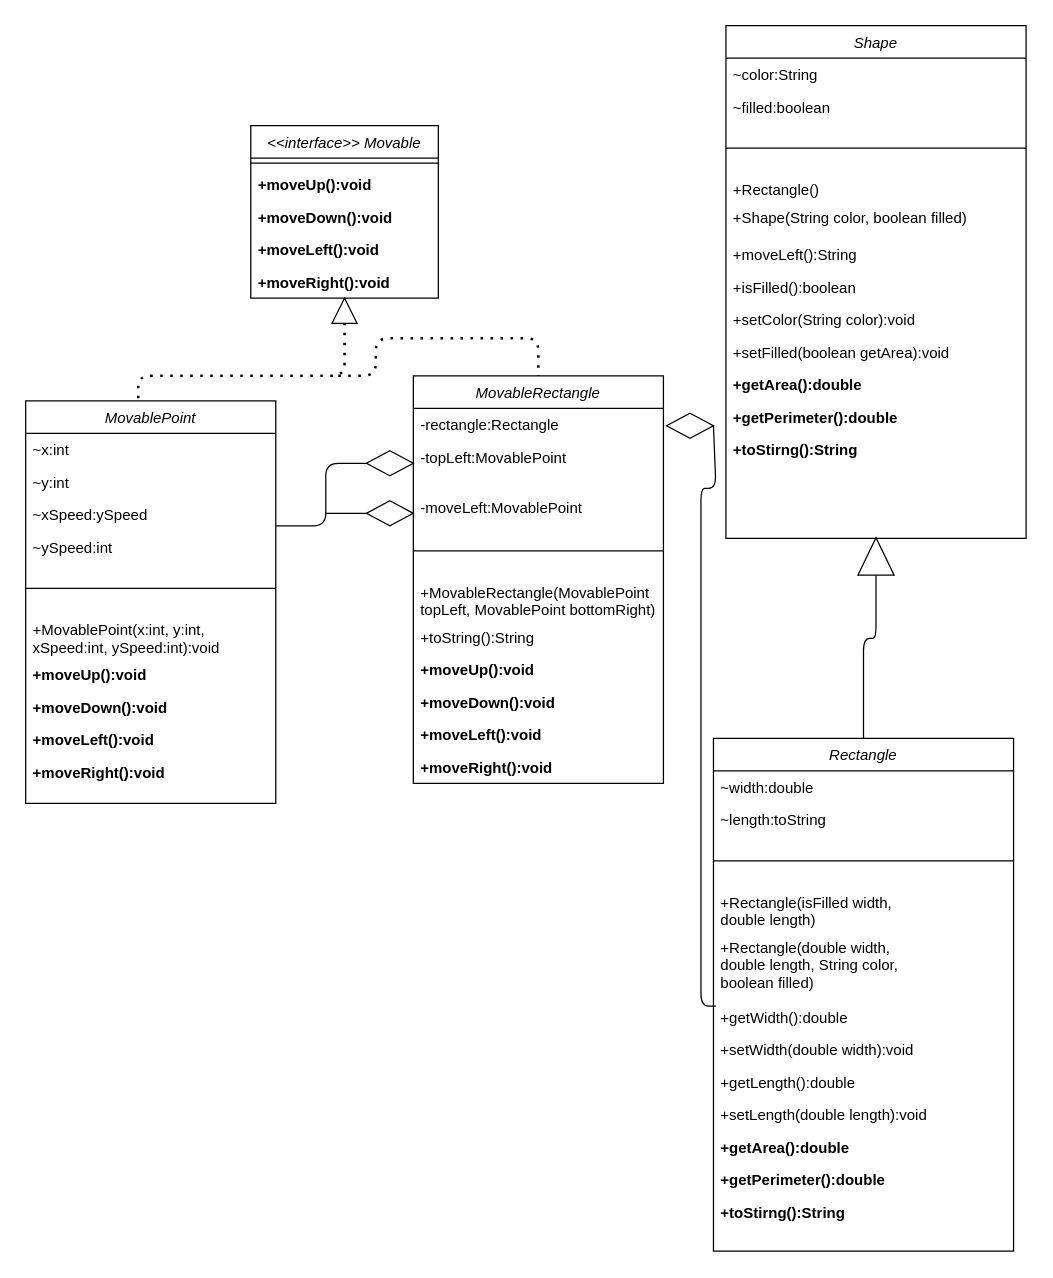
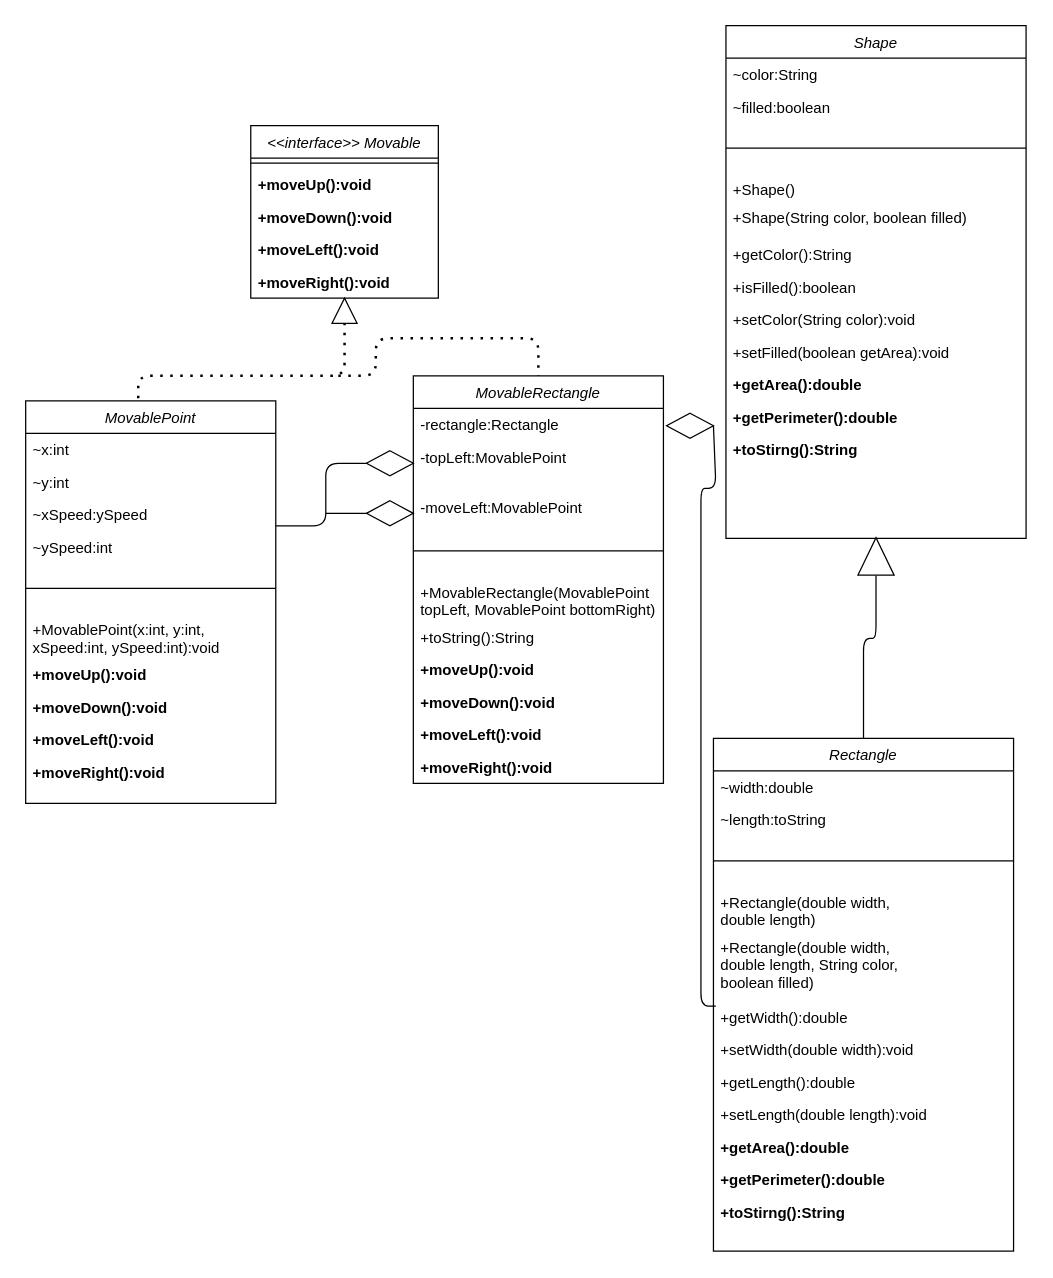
node "+Rectangle()": label "+Rectangle()" -> "+Shape()"
node "+moveLeft():String": label "+moveLeft():String" -> "+getColor():String"
node "+Rectangle(isFilled width, double length)": label "+Rectangle(isFilled width, double length)" -> "+Rectangle(double width, double length)"
